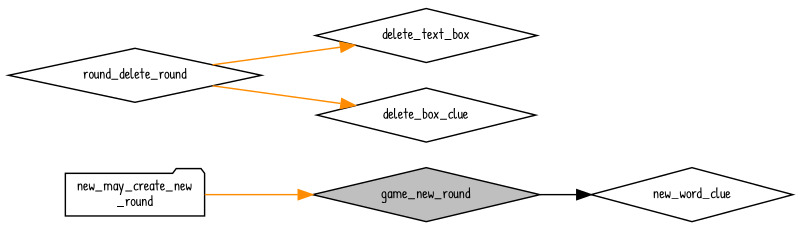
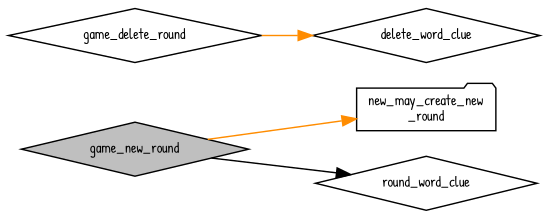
node "delete_text_box": removed
node "round_delete_round": label "round_delete_round" -> "game_delete_round"
node "delete_box_clue": label "delete_box_clue" -> "delete_word_clue"
edge "new_may_create_new _round" -> "game_new_round": reversed
node "new_word_clue": label "new_word_clue" -> "round_word_clue"
